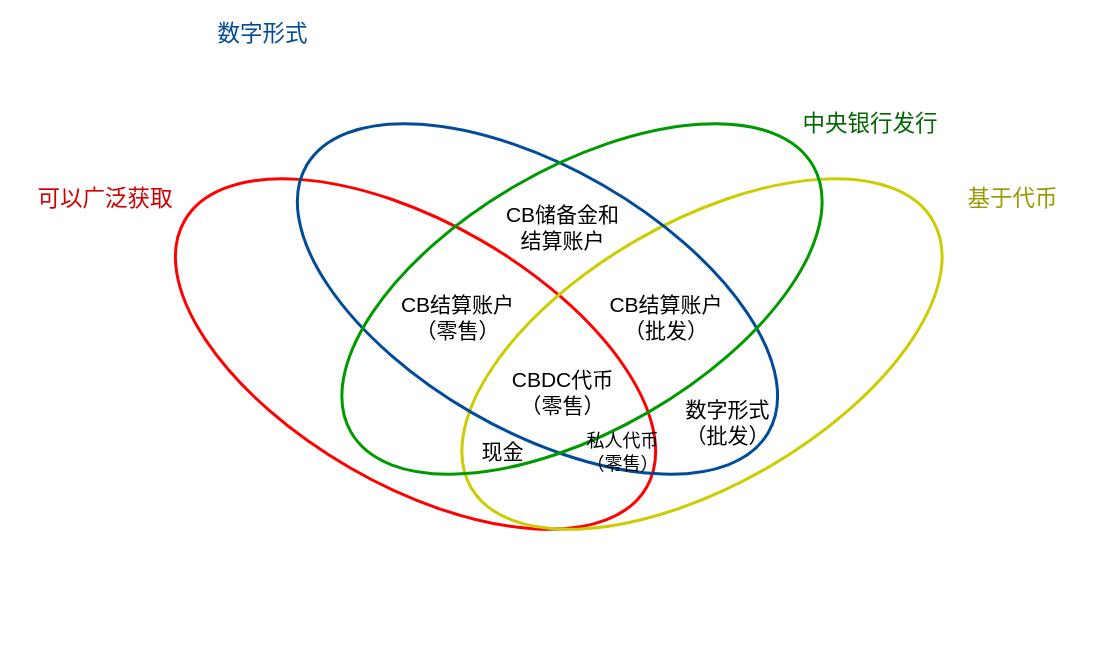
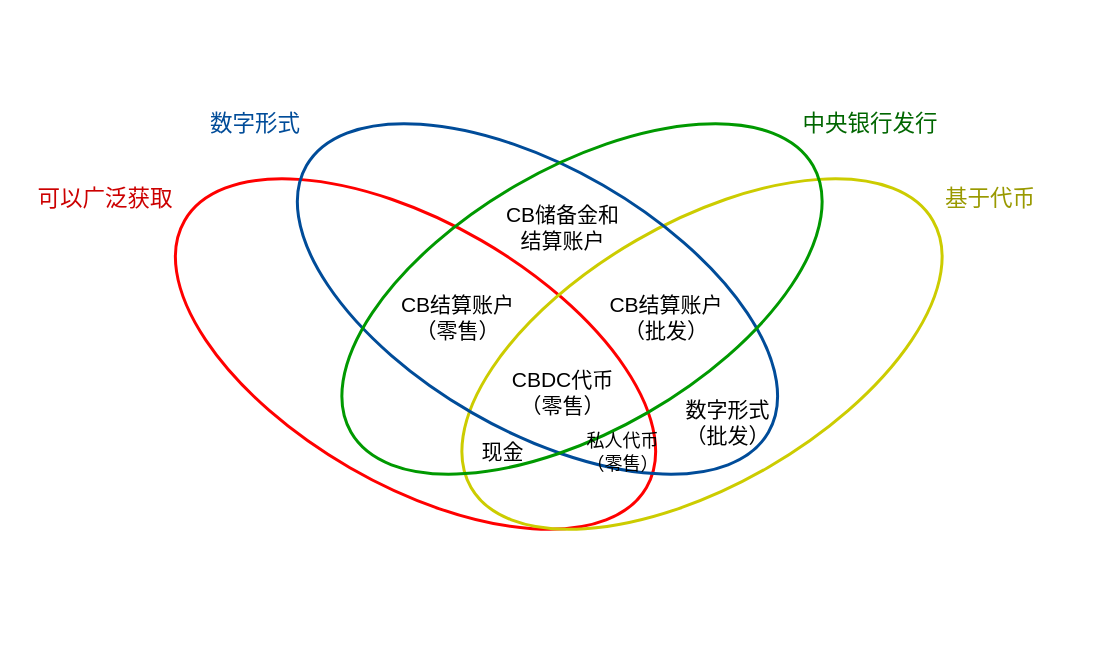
node "数字形式": moved (263, 32) -> (256, 122)
node "基于代币": moved (1013, 197) -> (991, 197)
